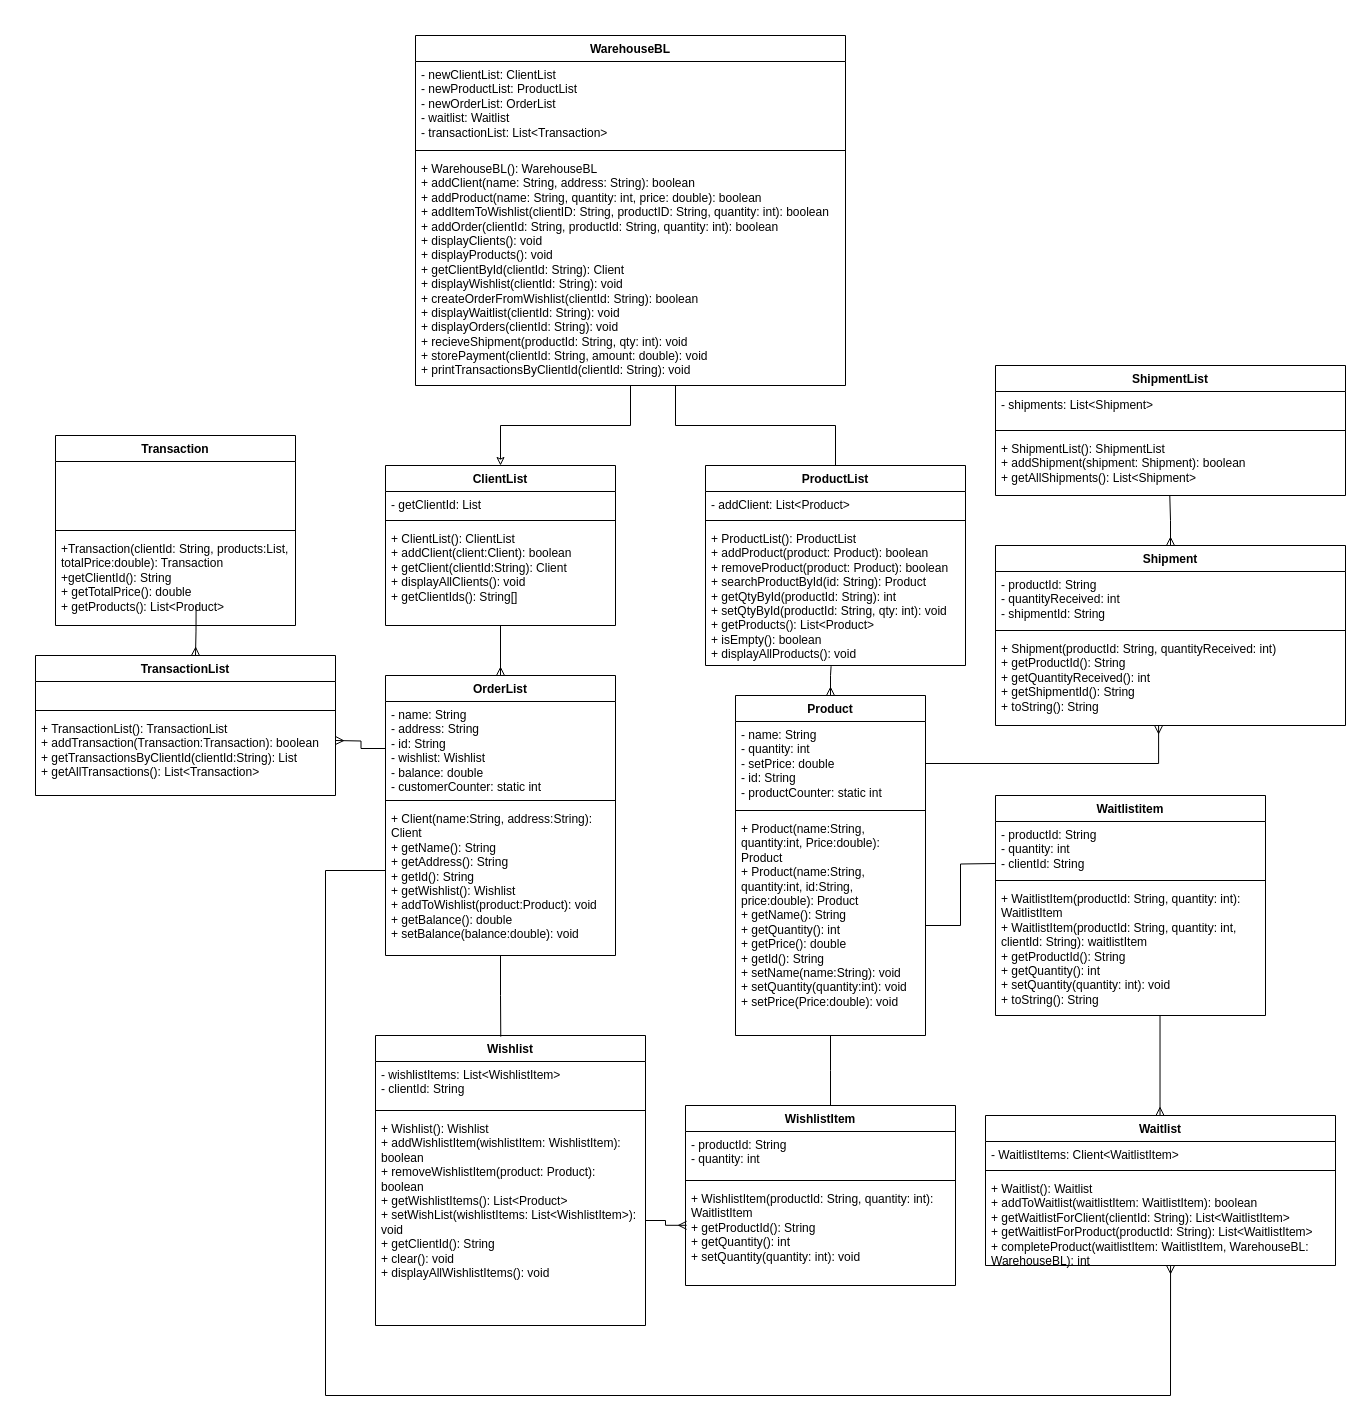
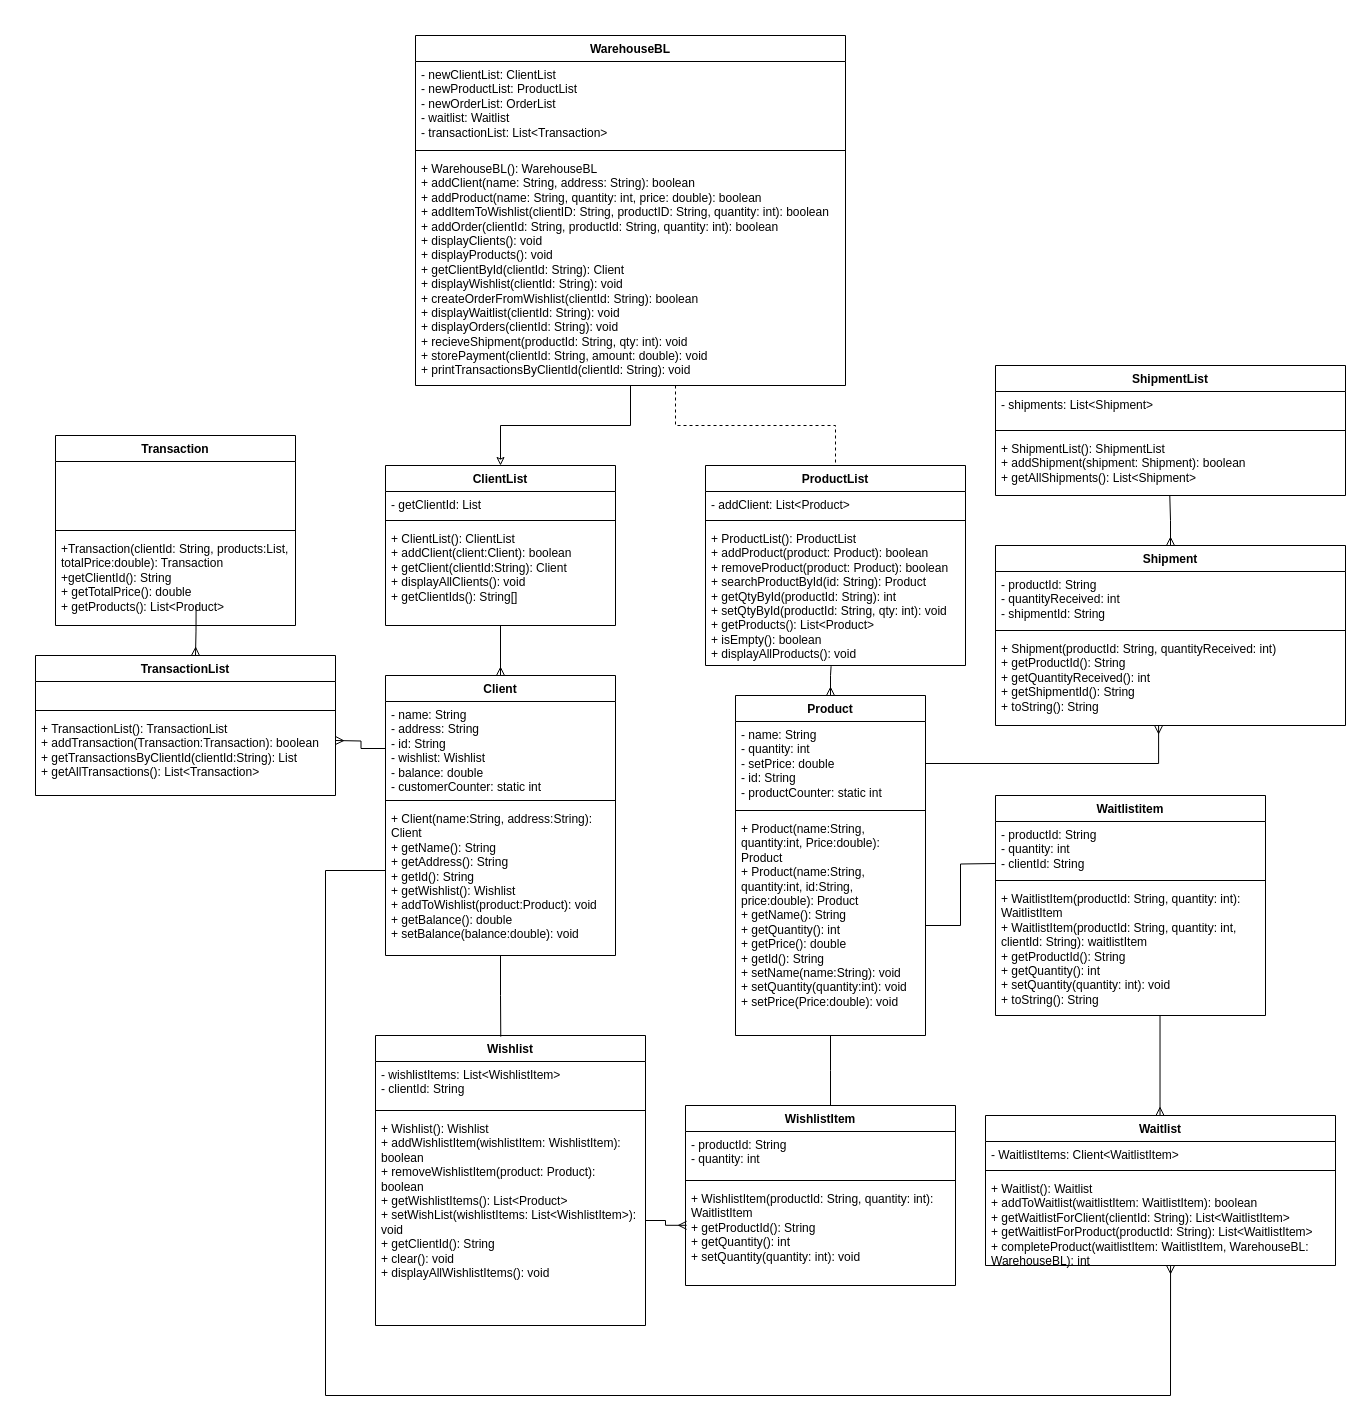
edge "WarehouseBL" -- "ProductList": style solid -> dashed
node "OrderList": label "OrderList" -> "Client"
